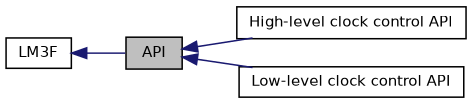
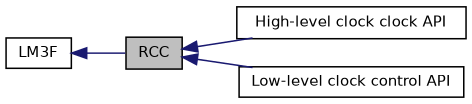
node "High-level clock control API": label "High-level clock control API" -> "High-level clock clock API"
node "API": label "API" -> "RCC"
